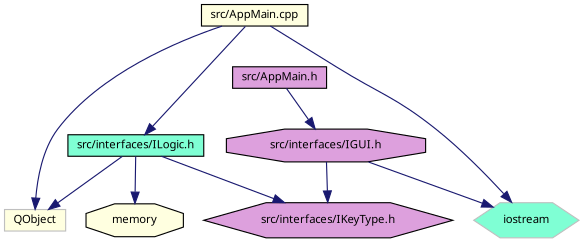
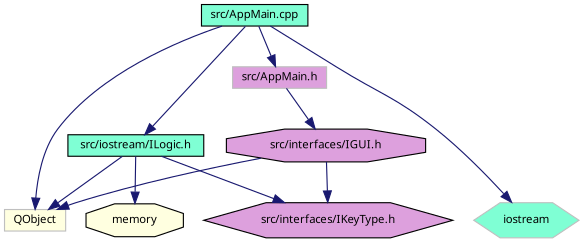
node "src/AppMain.cpp": fillcolor lightyellow -> aquamarine
edge "src/AppMain.cpp" -> "src/AppMain.h": added
node "src/AppMain.h": color black -> grey75
node "src/interfaces/ILogic.h": label "src/interfaces/ILogic.h" -> "src/iostream/ILogic.h"
edge "src/interfaces/IGUI.h" -> "iostream": now "src/interfaces/IGUI.h" -> "QObject"
